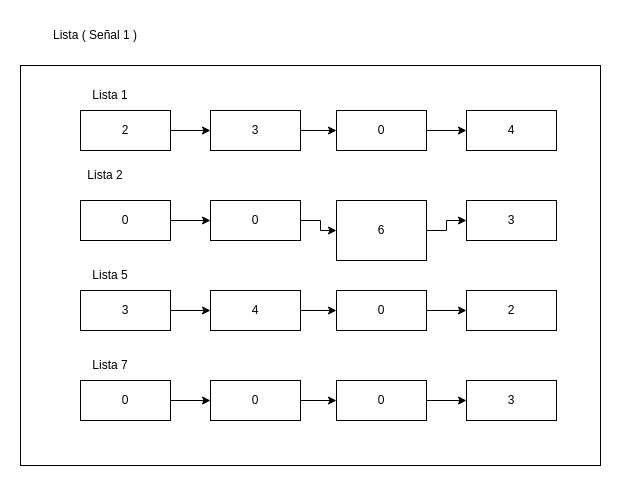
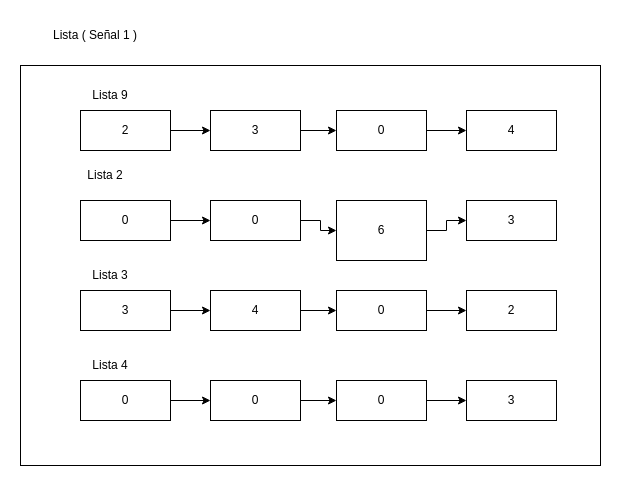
node "Lista 1": label "Lista 1" -> "Lista 9"
node "Lista 5": label "Lista 5" -> "Lista 3"
node "Lista 7": label "Lista 7" -> "Lista 4"
